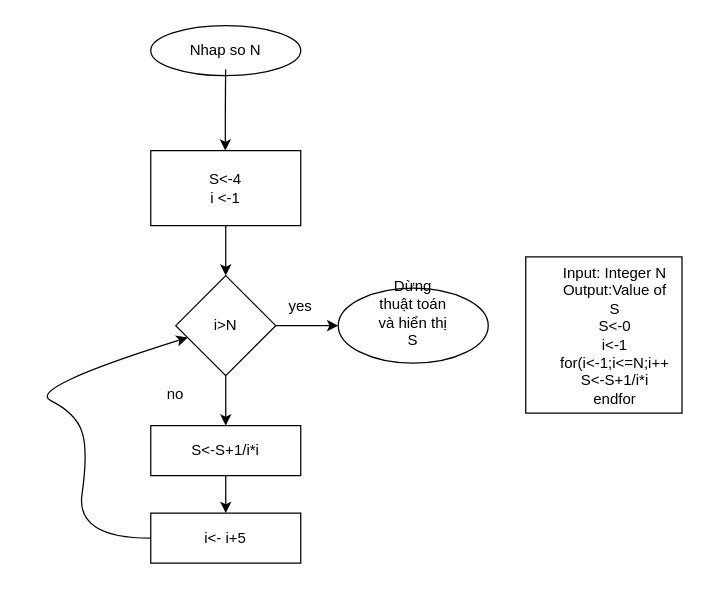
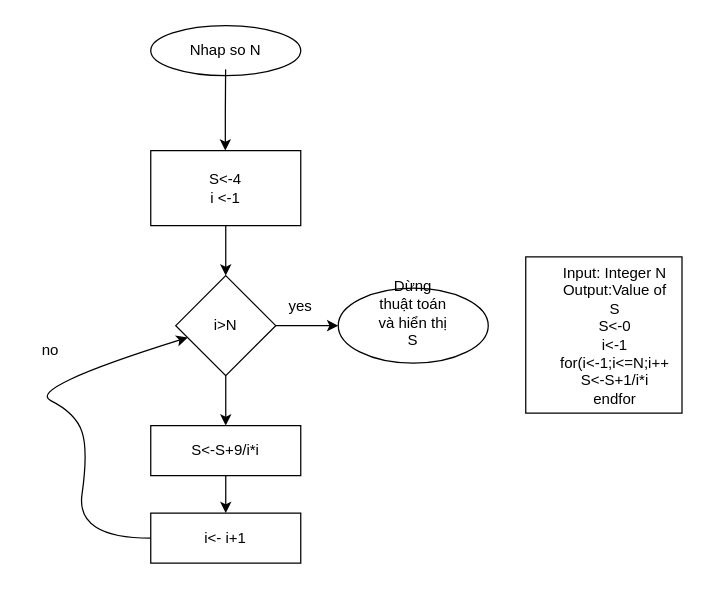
node "no": moved (176, 394) -> (51, 351)
node "S<-S+1/i*i": label "S<-S+1/i*i" -> "S<-S+9/i*i"
node "i<- i+5": label "i<- i+5" -> "i<- i+1"
